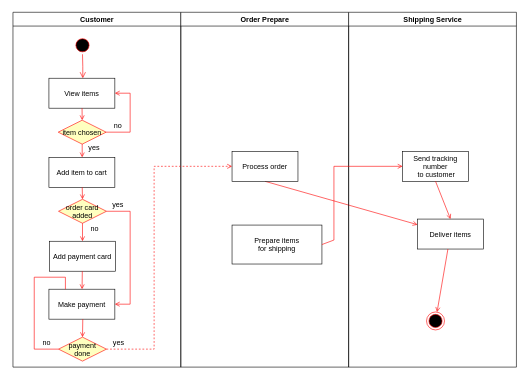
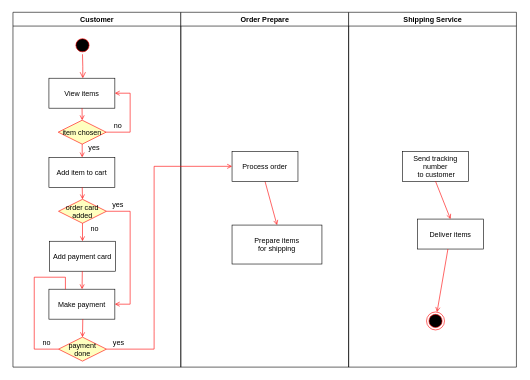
edge "Prepare items for shipping" -> "Send tracking number to customer": removed
edge "Process order" -> "Deliver items": now "Process order" -> "Prepare items for shipping"
edge "payment done" -> "Process order": style dashed -> solid
